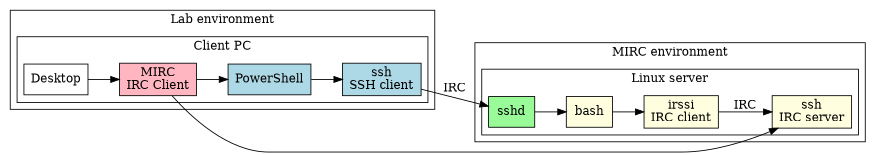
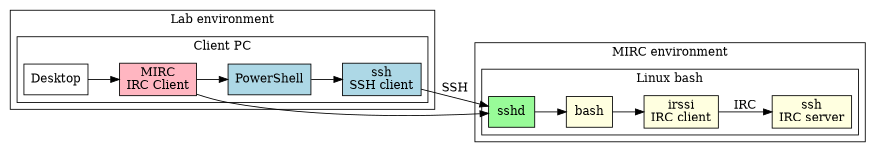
cluster "Linux server": label "Linux server" -> "Linux bash"
edge "ssh SSH client" -> "sshd": label "IRC" -> "SSH"
edge "MIRC IRC Client" -> "ssh IRC server": now "MIRC IRC Client" -> "sshd"
